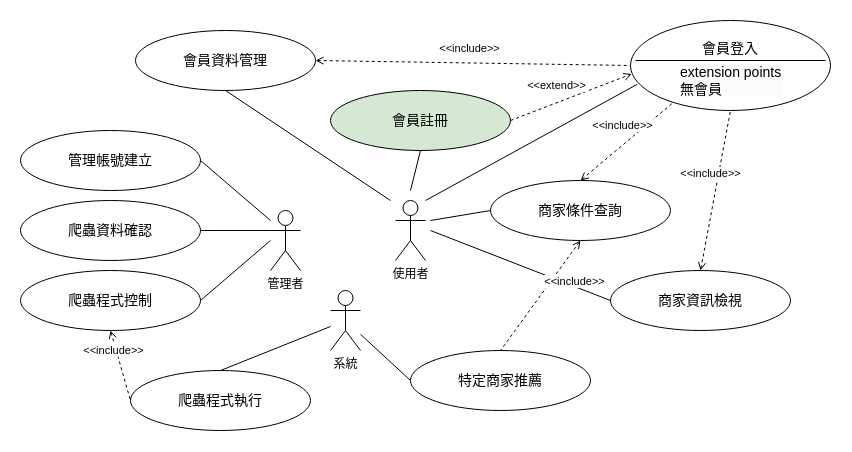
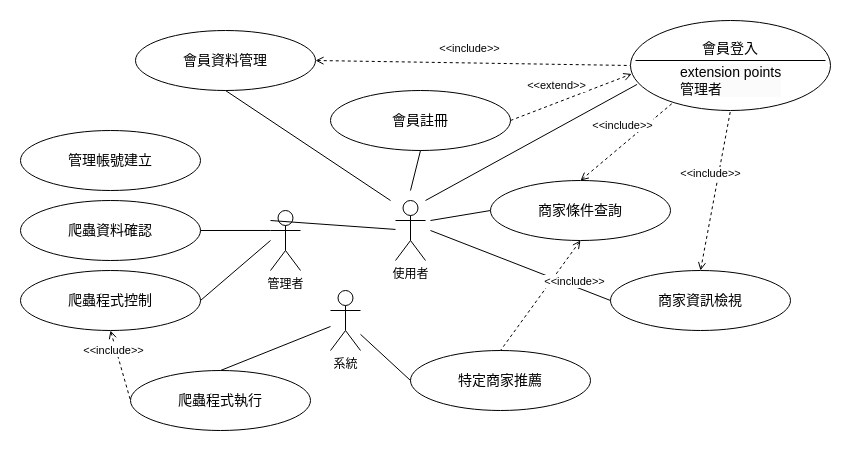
node "extension points 無會員": label "extension points 無會員" -> "extension points 管理者"
node "會員註冊": fillcolor #d5e8d4 -> #ffffff
edge "管理帳號建立" -- "管理者": now "使用者" -- "管理者"
